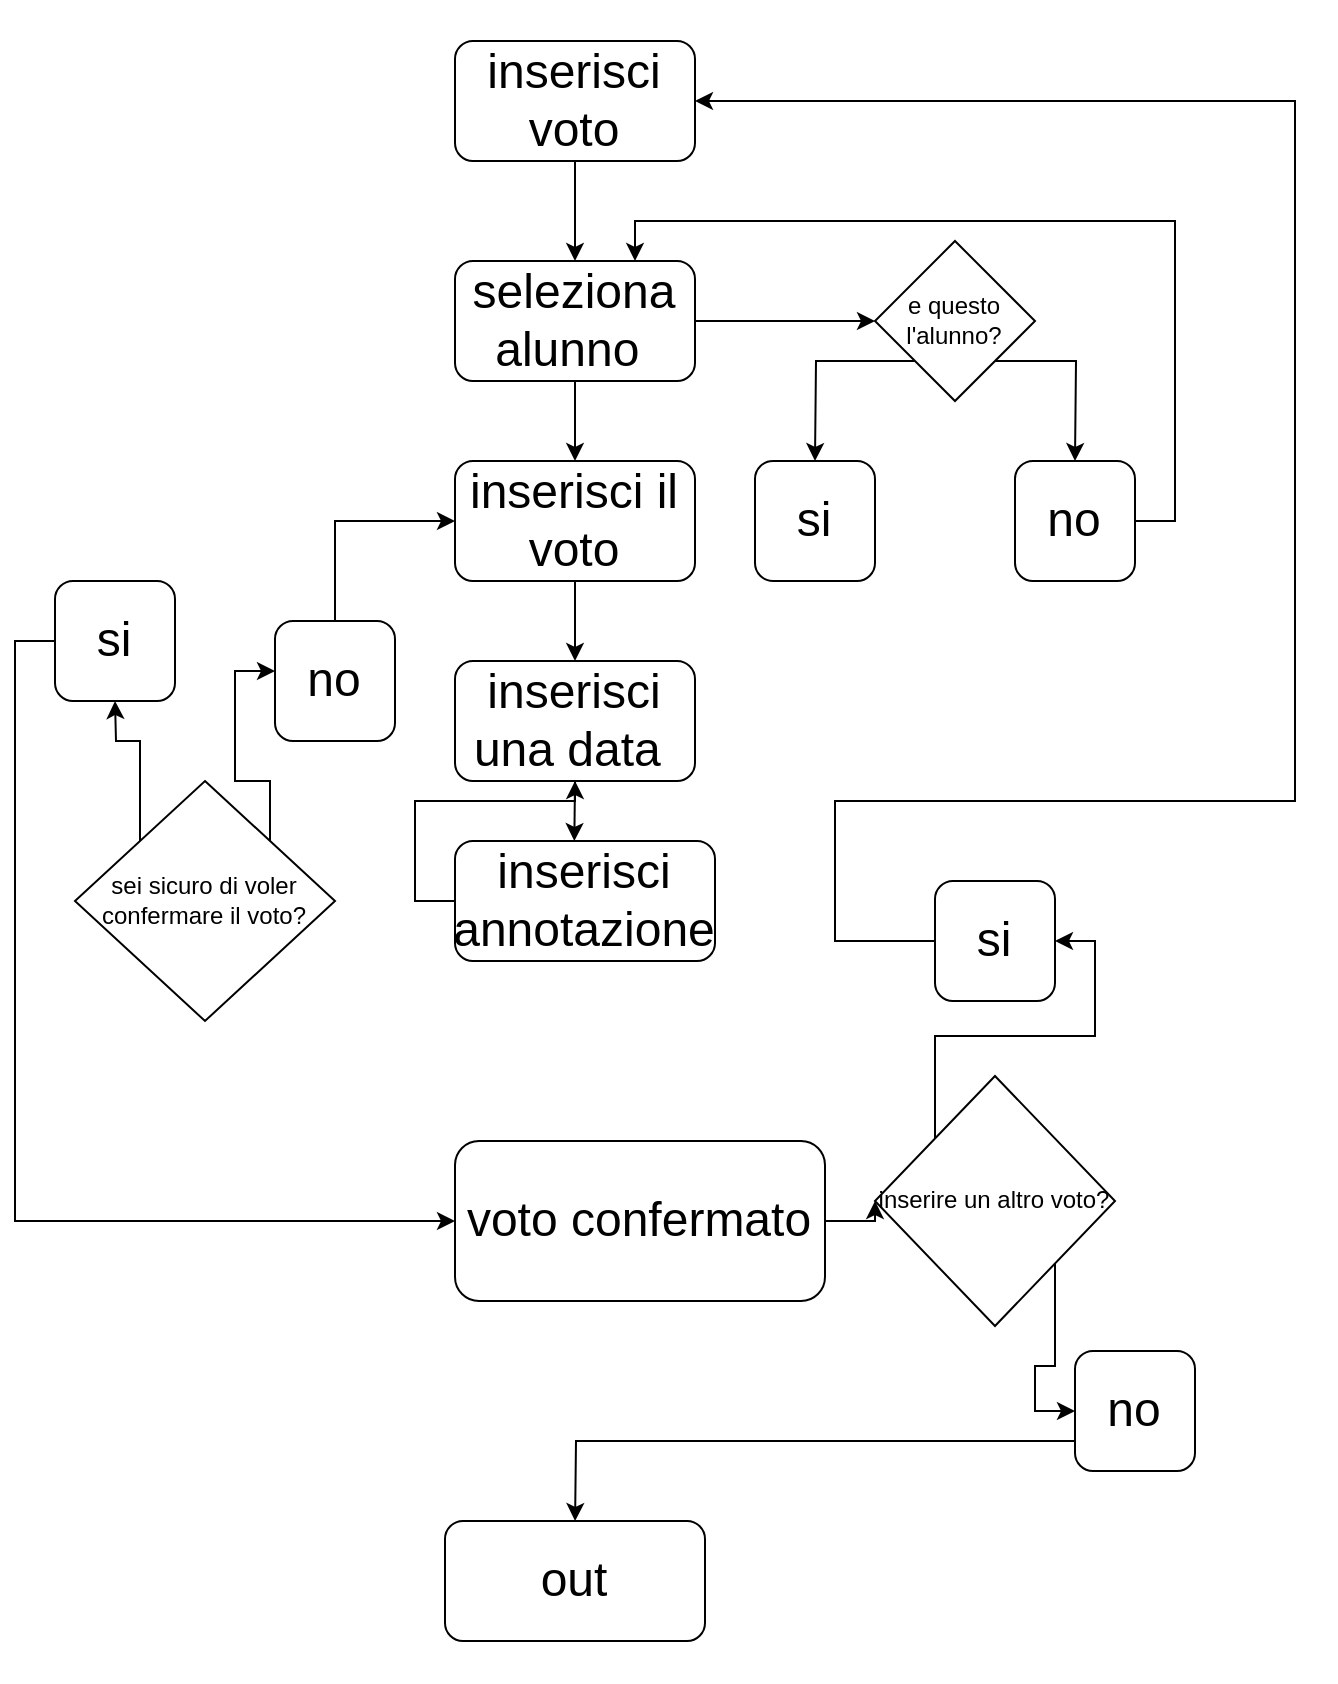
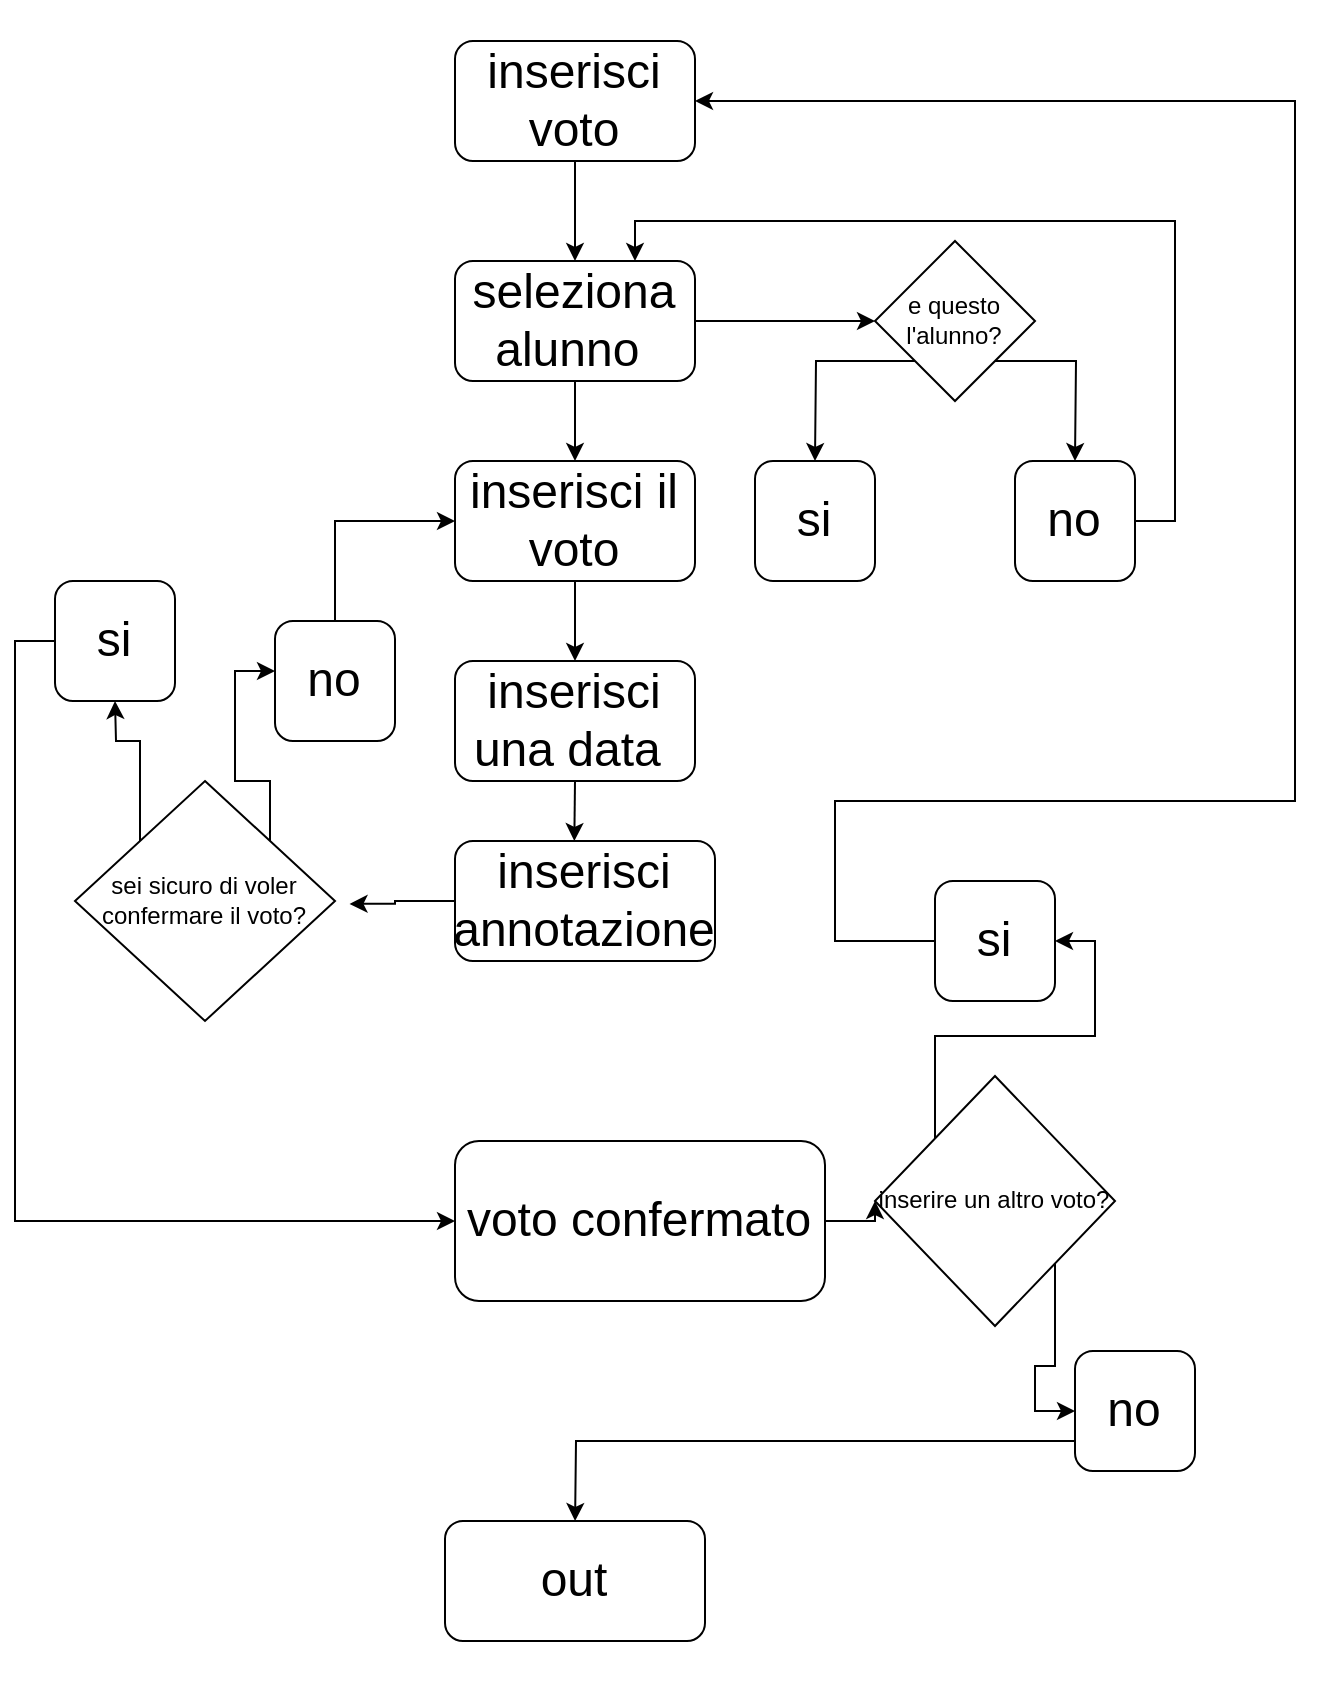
edge "inserisci annotazione" -> "inserisci una data": now "inserisci annotazione" -> "sei sicuro di voler confermare il voto?"
